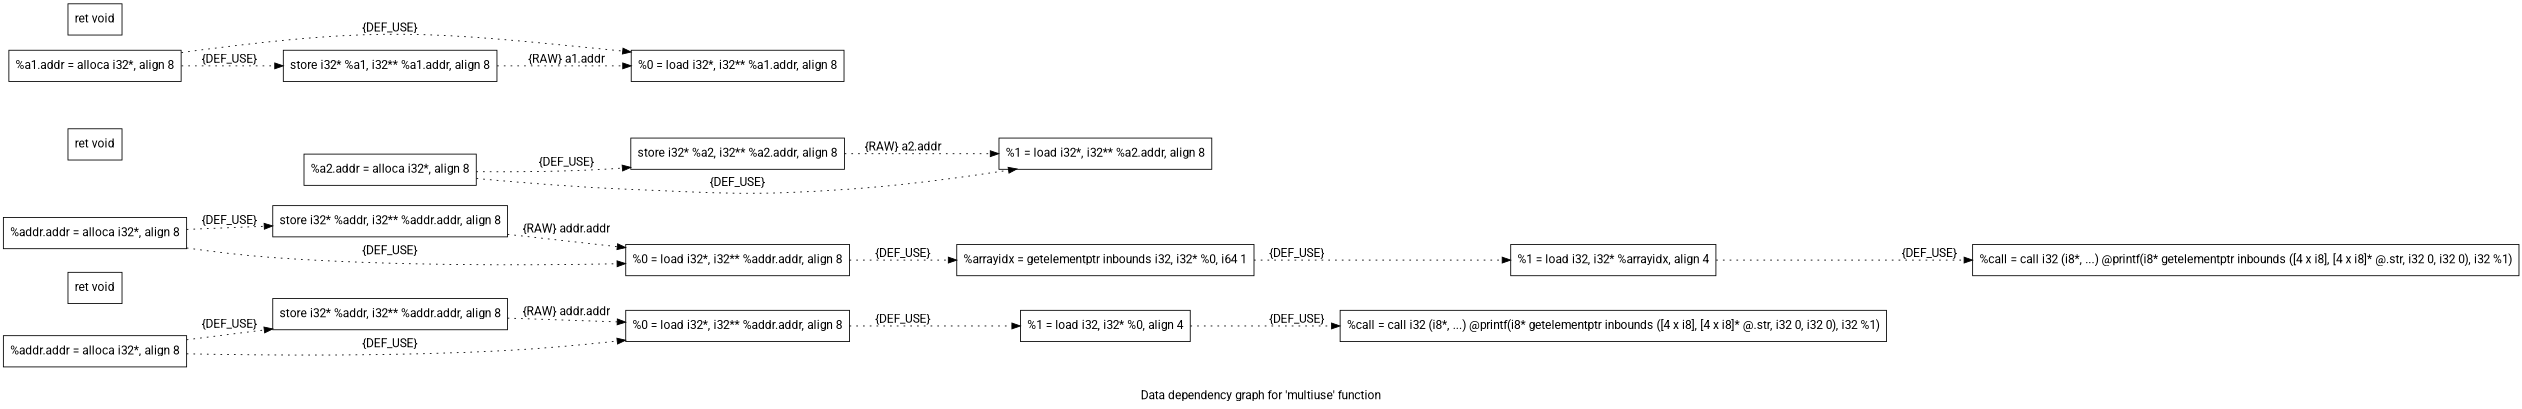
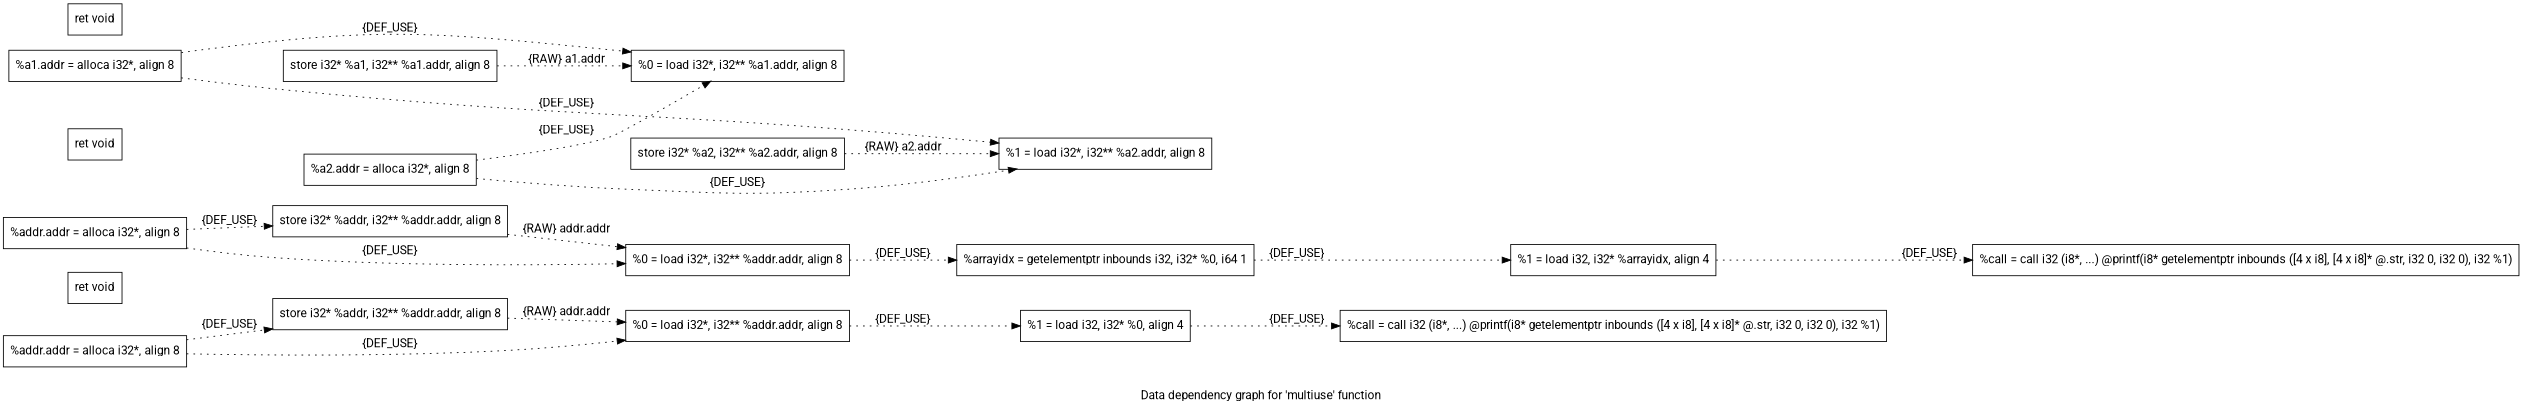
edge "%a1.addr = alloca i32*, align 8" -> "store i32* %a1, i32** %a1.addr, align 8": now "%a1.addr = alloca i32*, align 8" -> "%1 = load i32*, i32** %a2.addr, align 8"
edge "%a2.addr = alloca i32*, align 8" -> "store i32* %a2, i32** %a2.addr, align 8": now "%a2.addr = alloca i32*, align 8" -> "%0 = load i32*, i32** %a1.addr, align 8"
